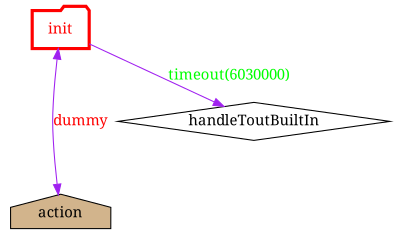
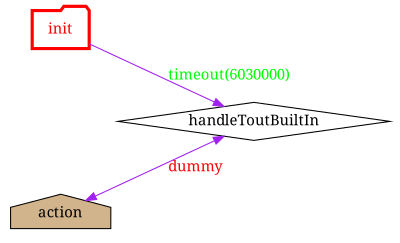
edge "init" -- "action": now "handleToutBuiltIn" -- "action"
